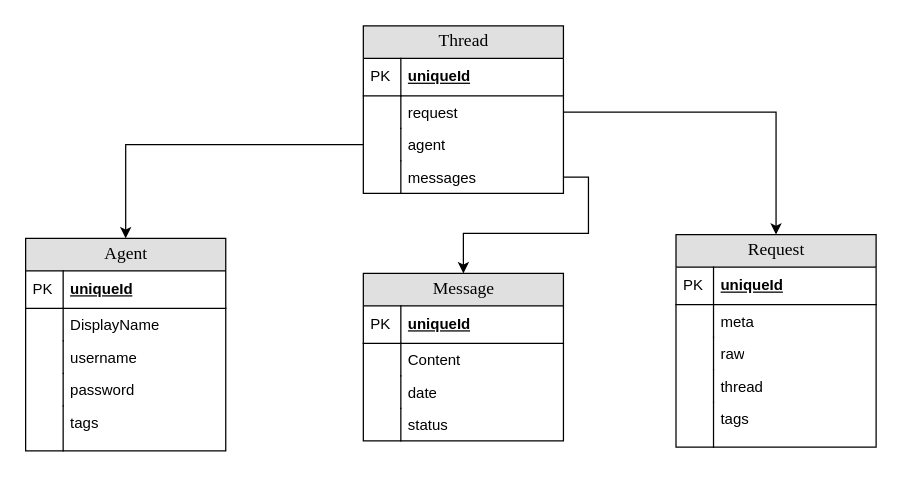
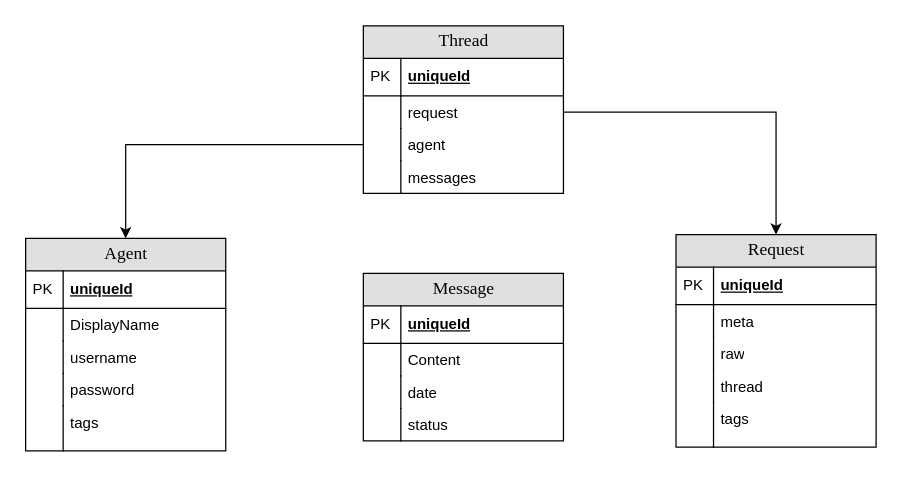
edge "messages" -> "Message": removed
